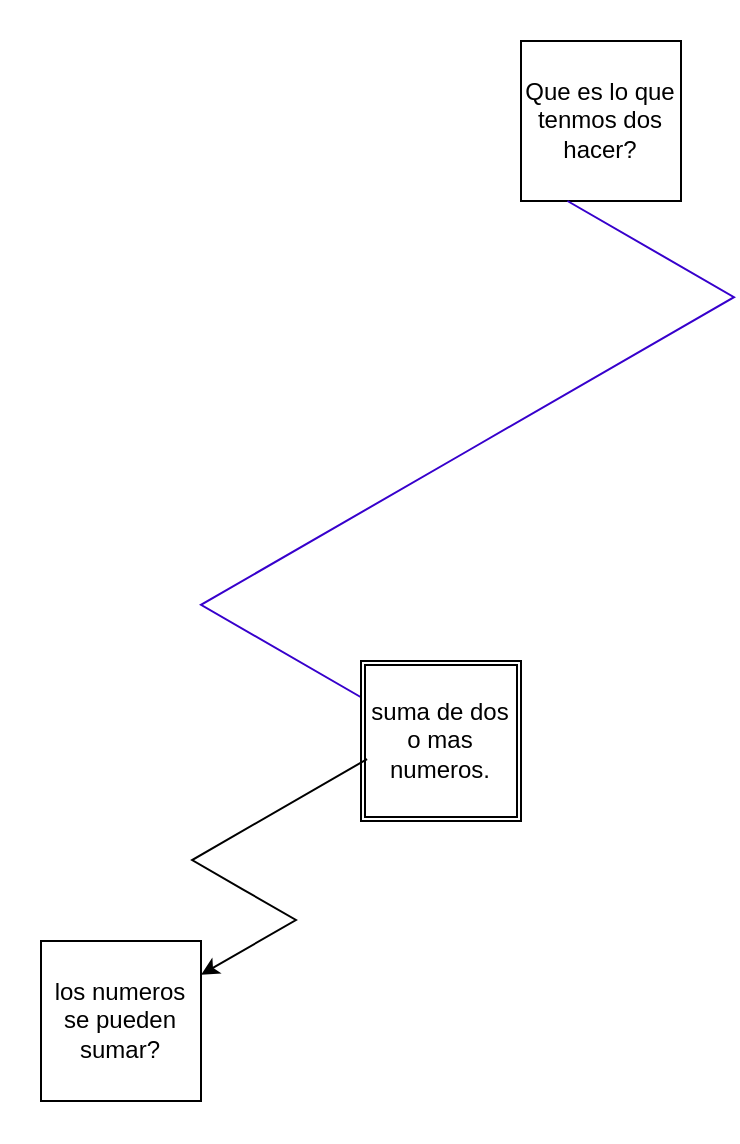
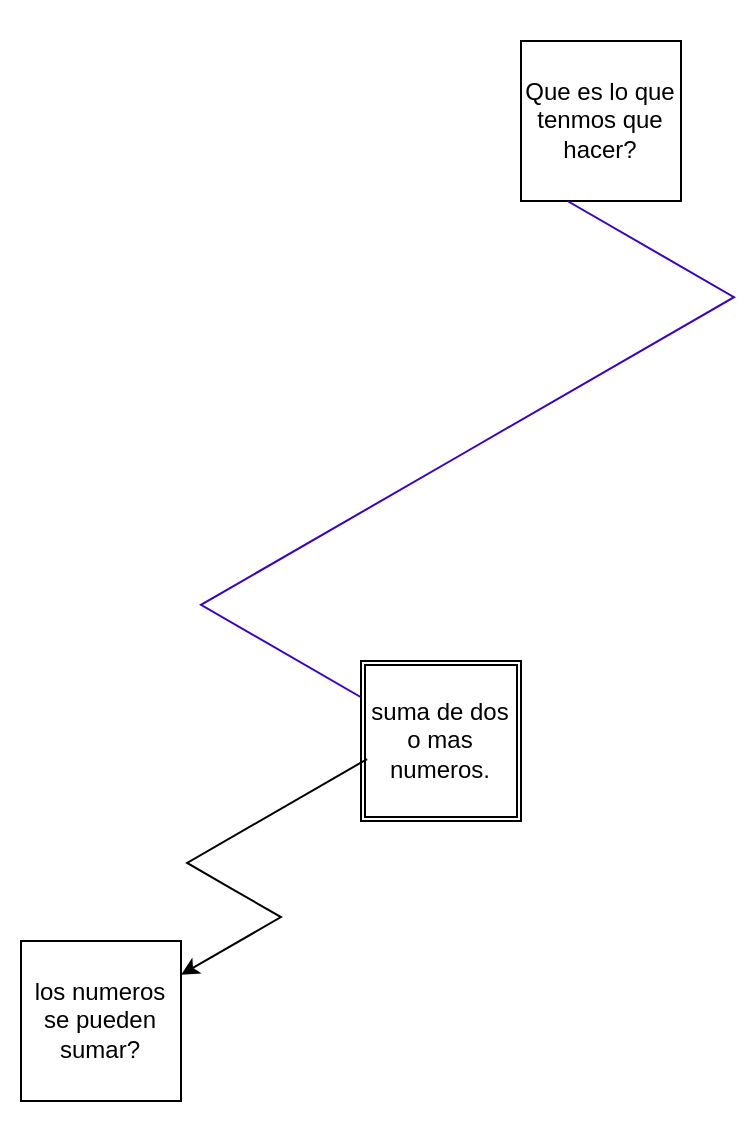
node "Que es lo que tenmos dos hacer?": label "Que es lo que tenmos dos hacer?" -> "Que es lo que tenmos que hacer?"
node "los numeros se pueden sumar?": moved (121, 1021) -> (101, 1021)
